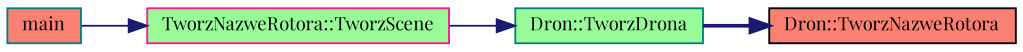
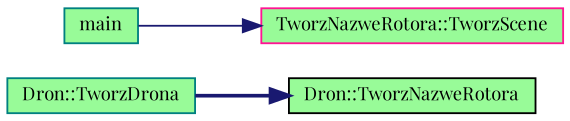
node "main": fillcolor salmon -> palegreen
edge "TworzNazweRotora::TworzScene" -> "Dron::TworzDrona": removed
node "Dron::TworzNazweRotora": fillcolor salmon -> palegreen
